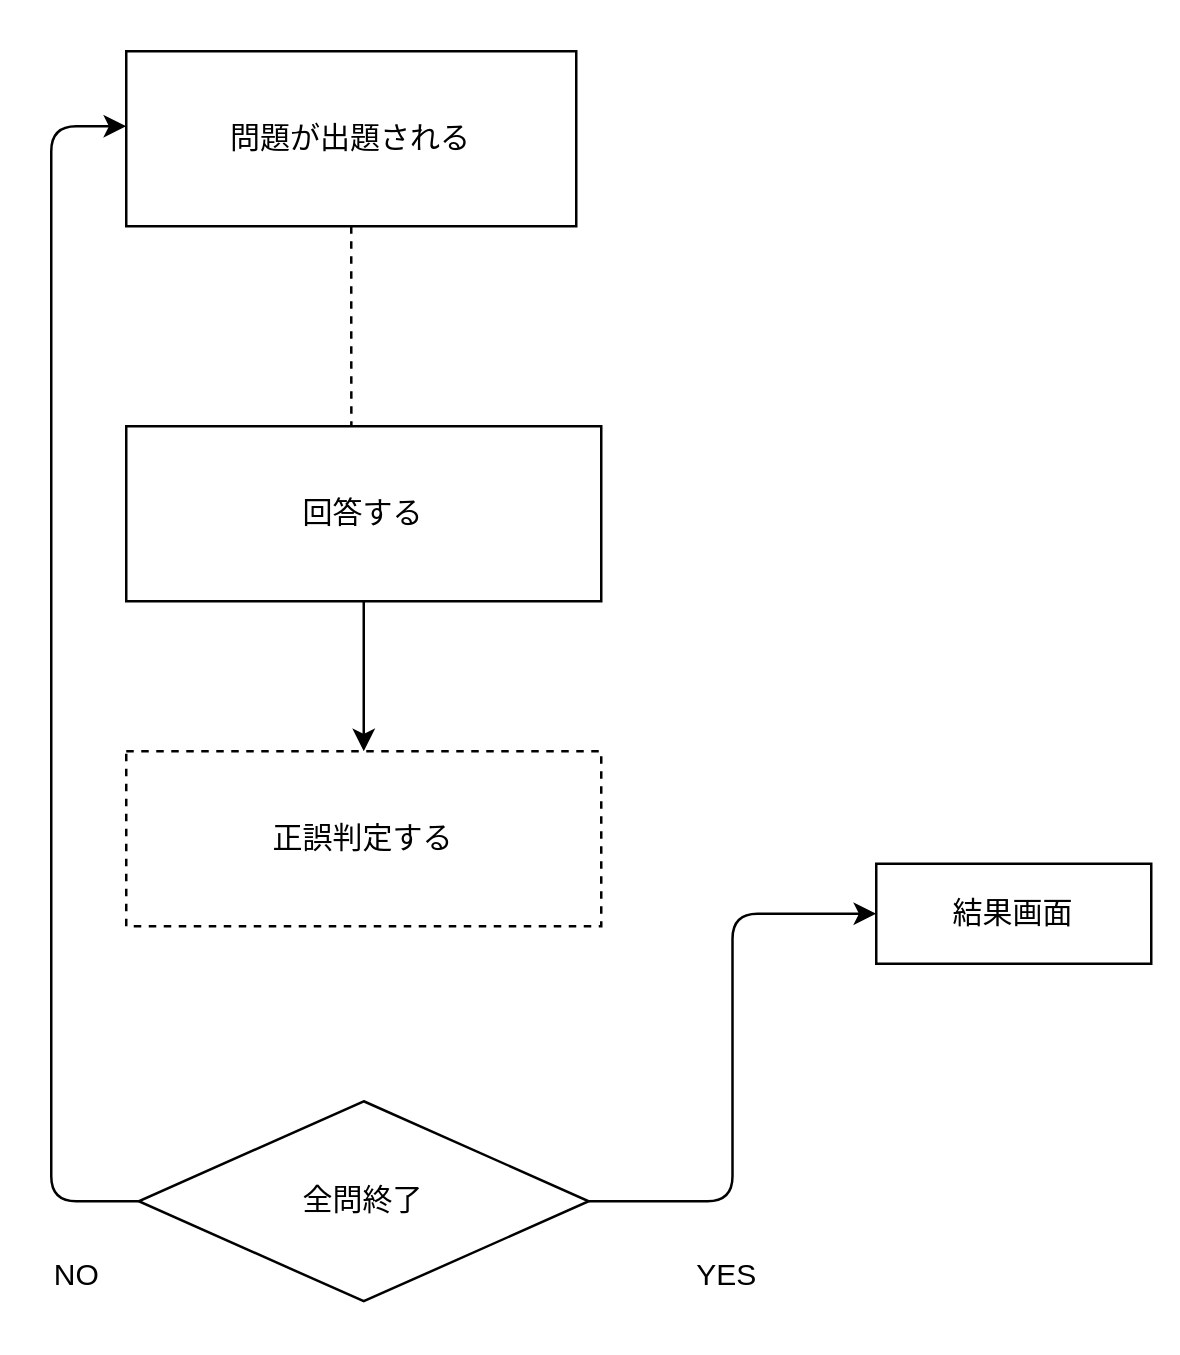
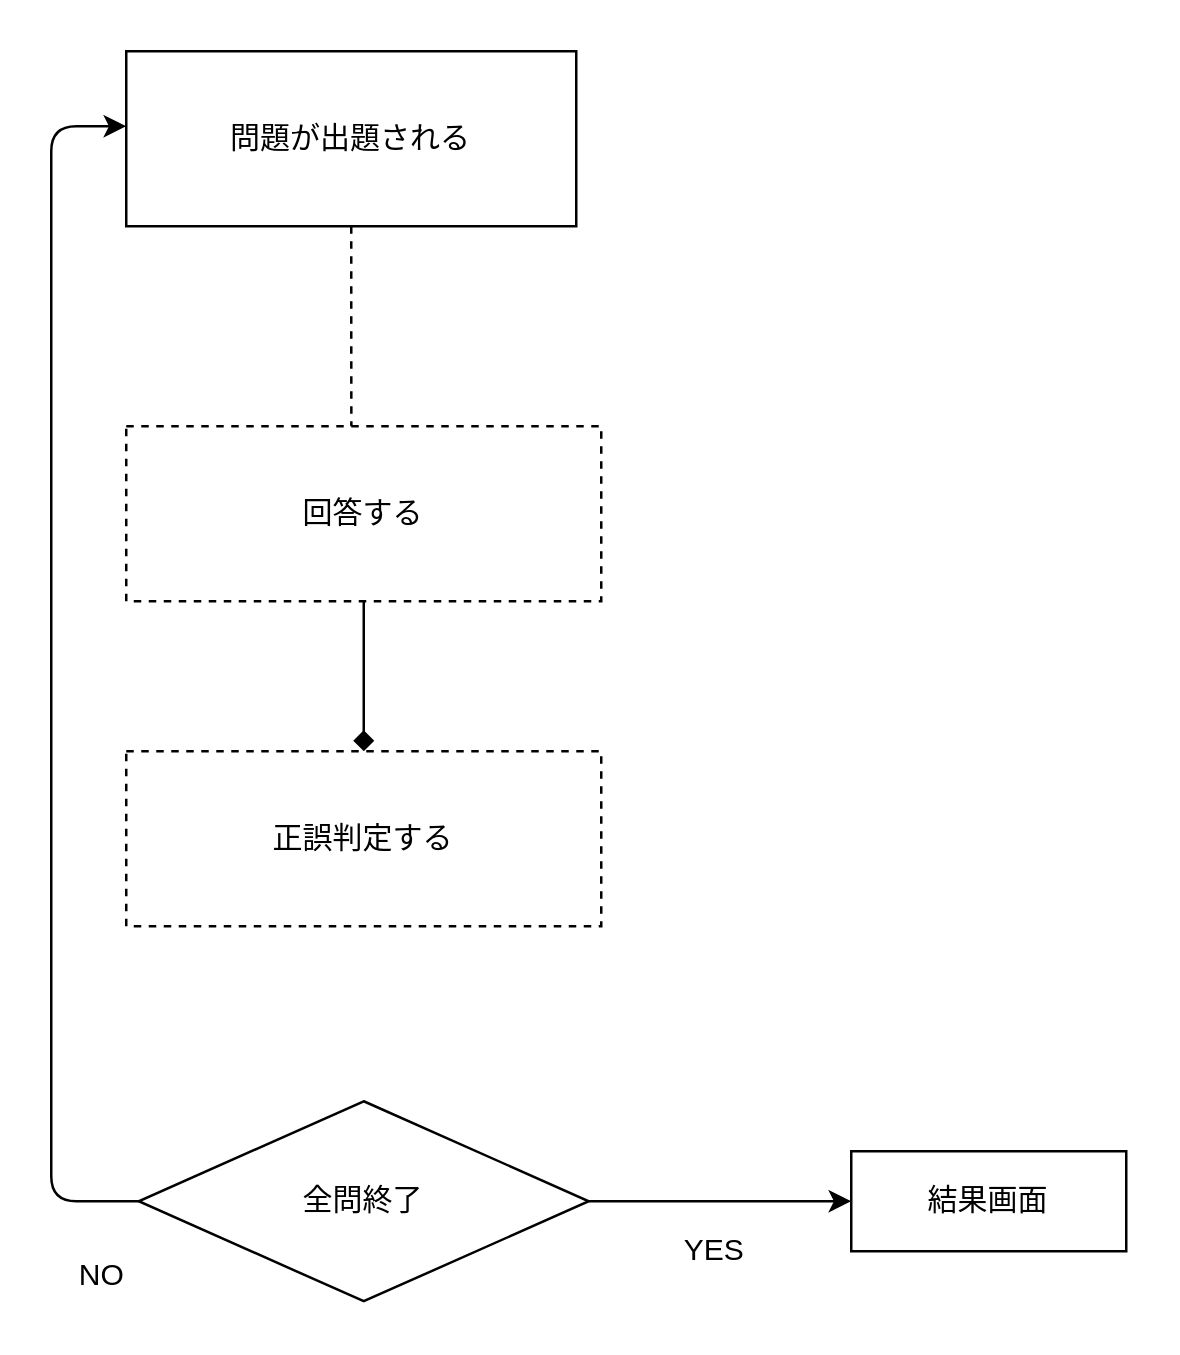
node "回答する": style solid -> dashed
edge "回答する" -> "正誤判定する": arrowhead classic -> diamond
node "結果画面": moved (1014, 914) -> (989, 1201)
node "NO": moved (76, 1276) -> (101, 1276)
node "YES": moved (726, 1276) -> (714, 1251)
